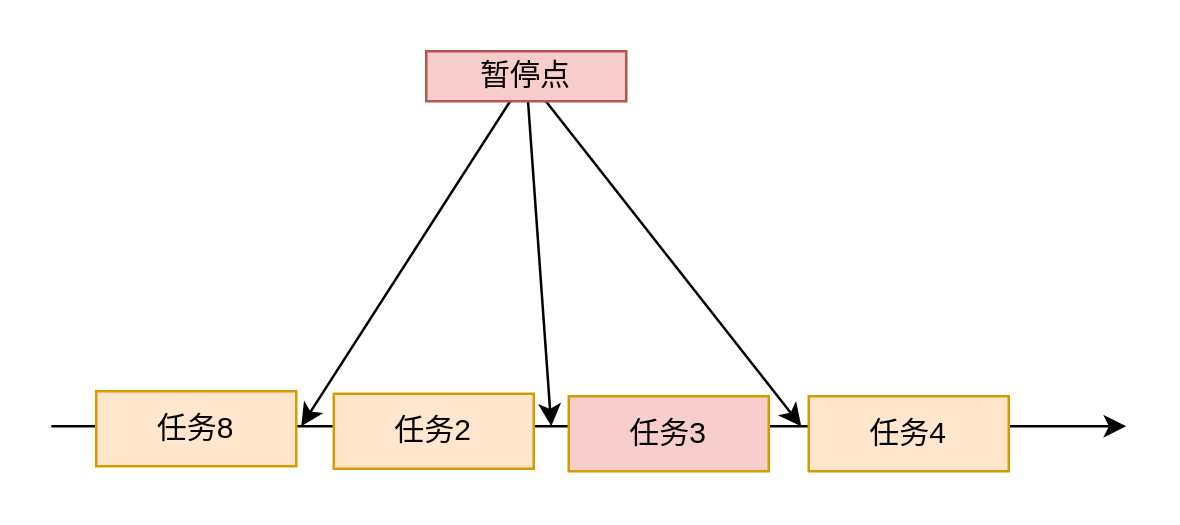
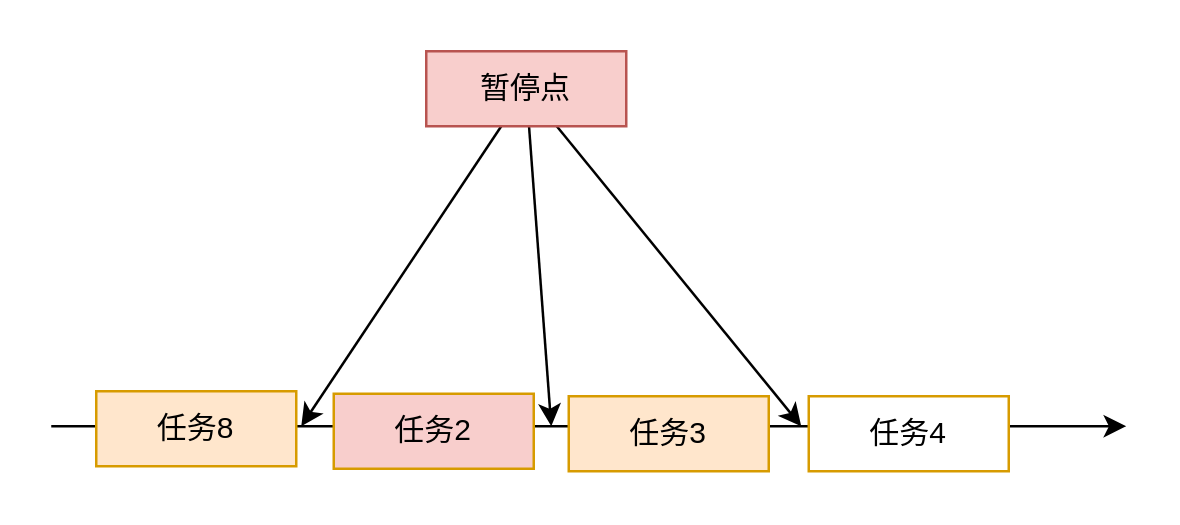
node "暂停点": size 200x50 -> 200x75
node "任务2": fillcolor #ffe6cc -> #f8cecc
node "任务3": fillcolor #f8cecc -> #ffe6cc
node "任务4": fillcolor #ffe6cc -> #ffffff
